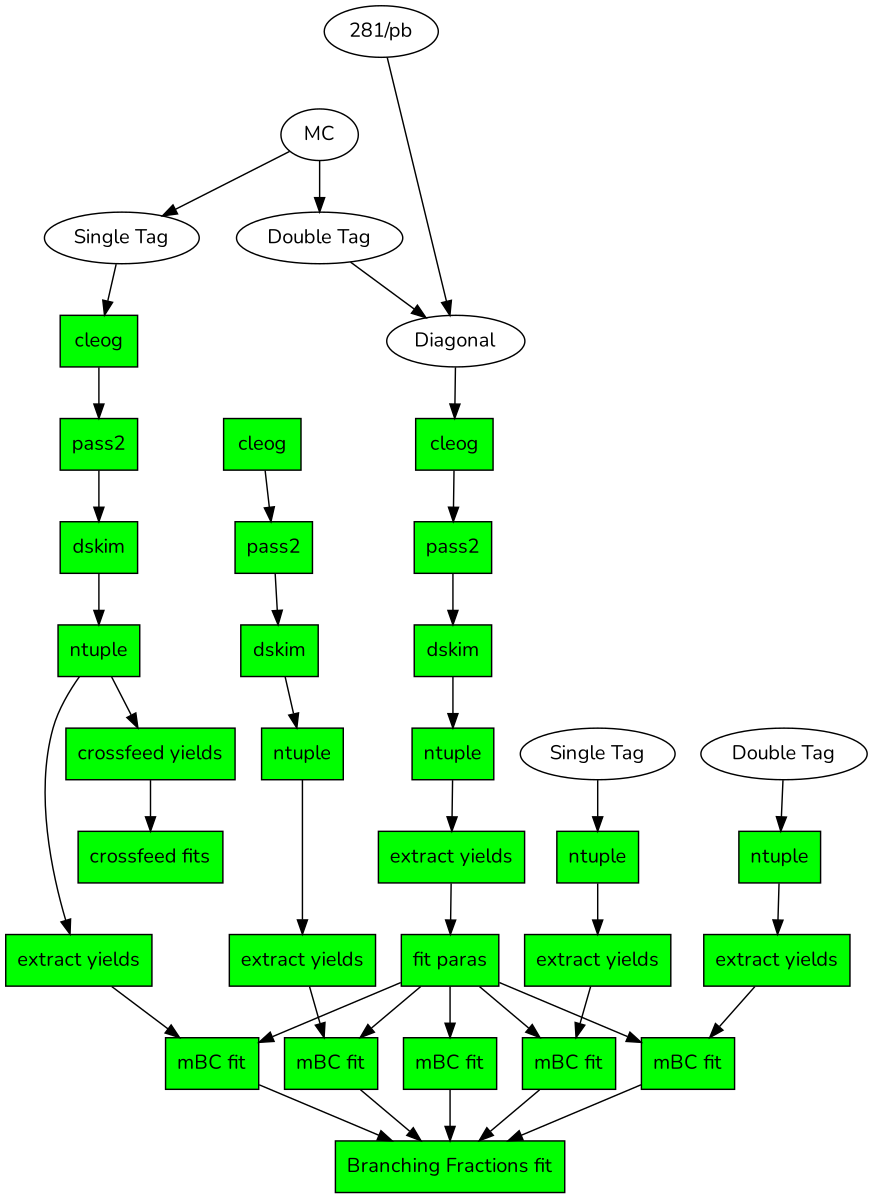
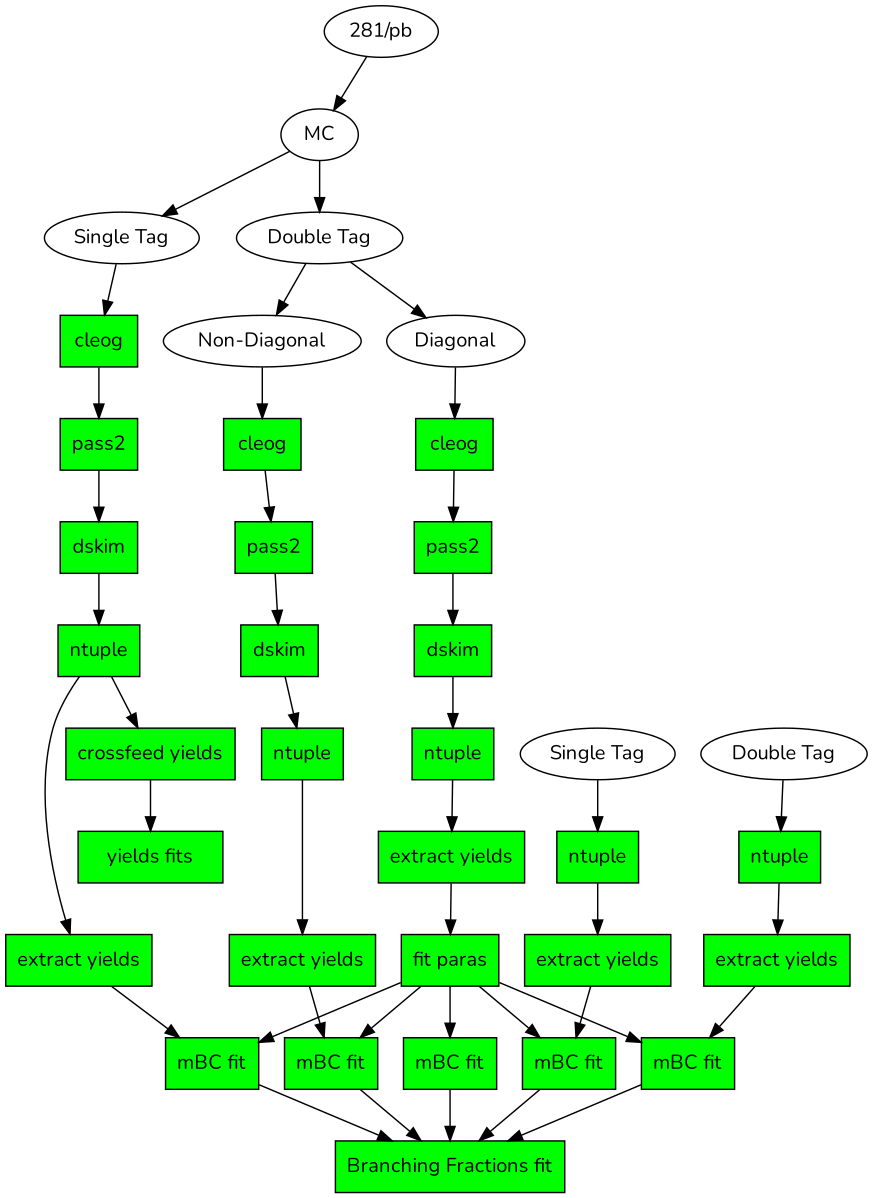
edge "281/pb" -> "Diagonal": now "281/pb" -> "MC"
node "Non-Diagonal": added
node "crossfeed fits": label "crossfeed fits" -> "yields fits"
